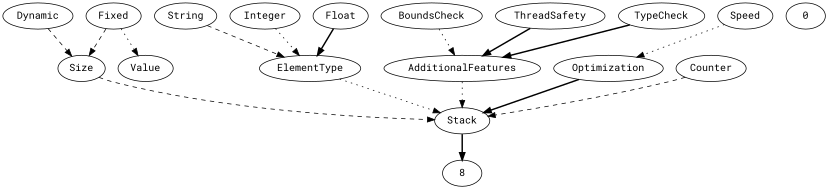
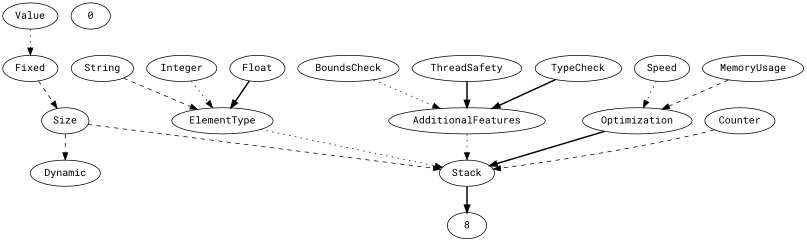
edge "Fixed" -> "Value": reversed
edge "Dynamic" -> "Size": reversed
node "MemoryUsage": added
